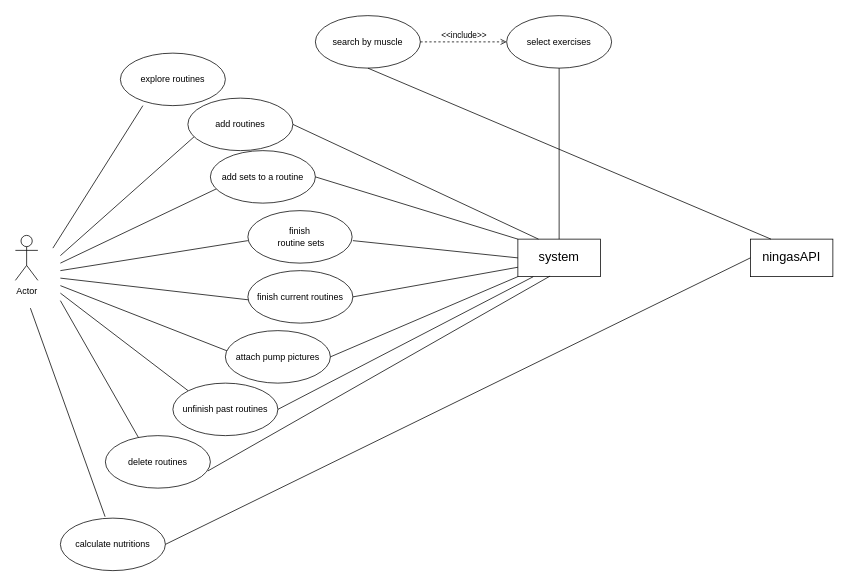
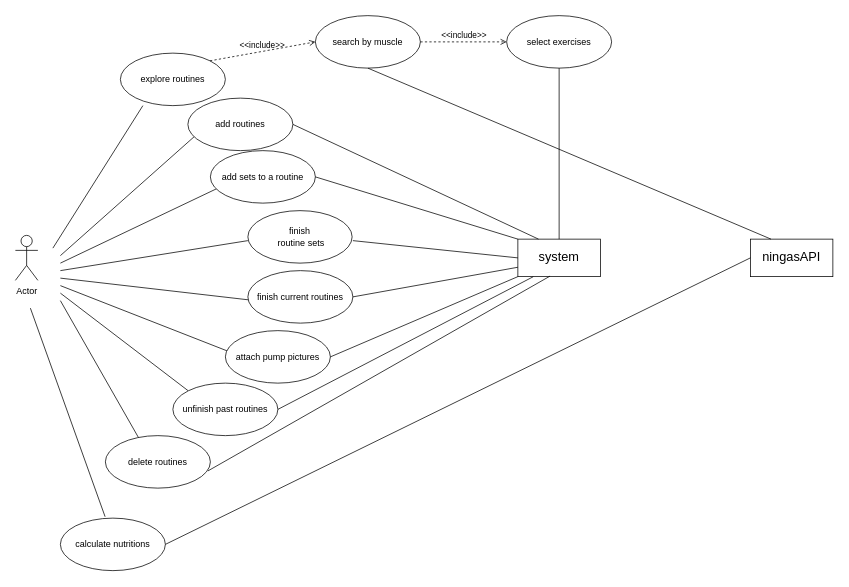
edge "explore routines" -> "search by muscle": added, label "<<include>>"
